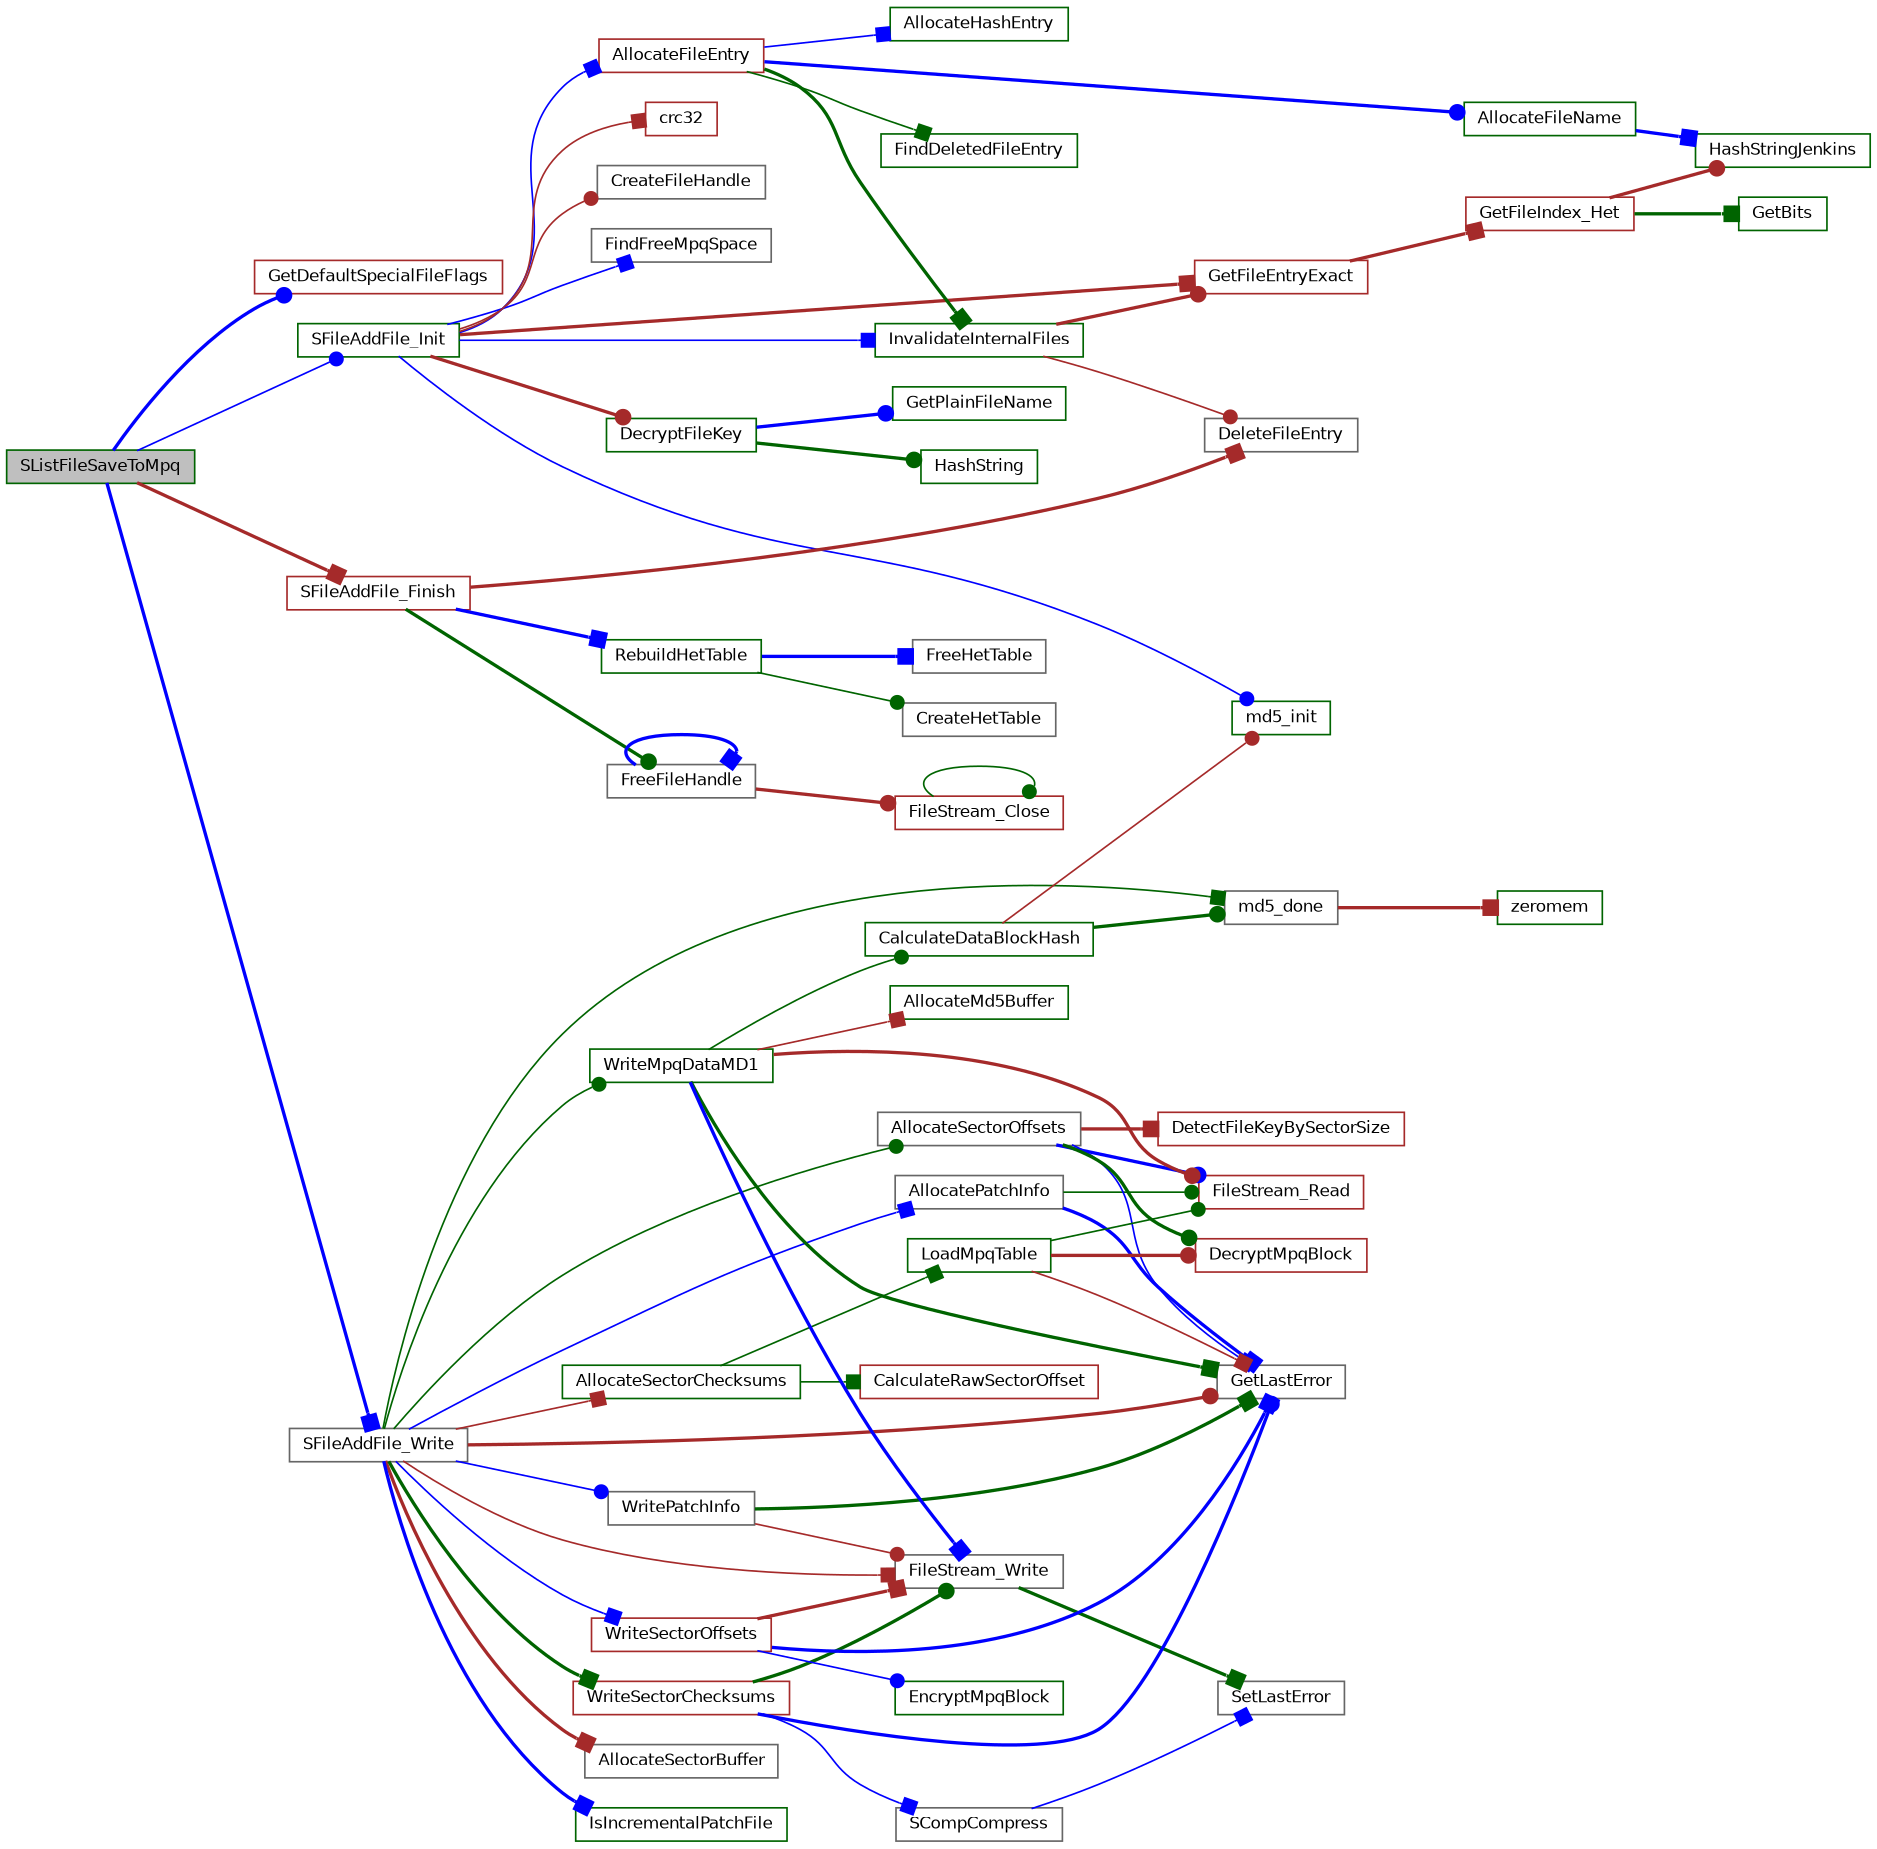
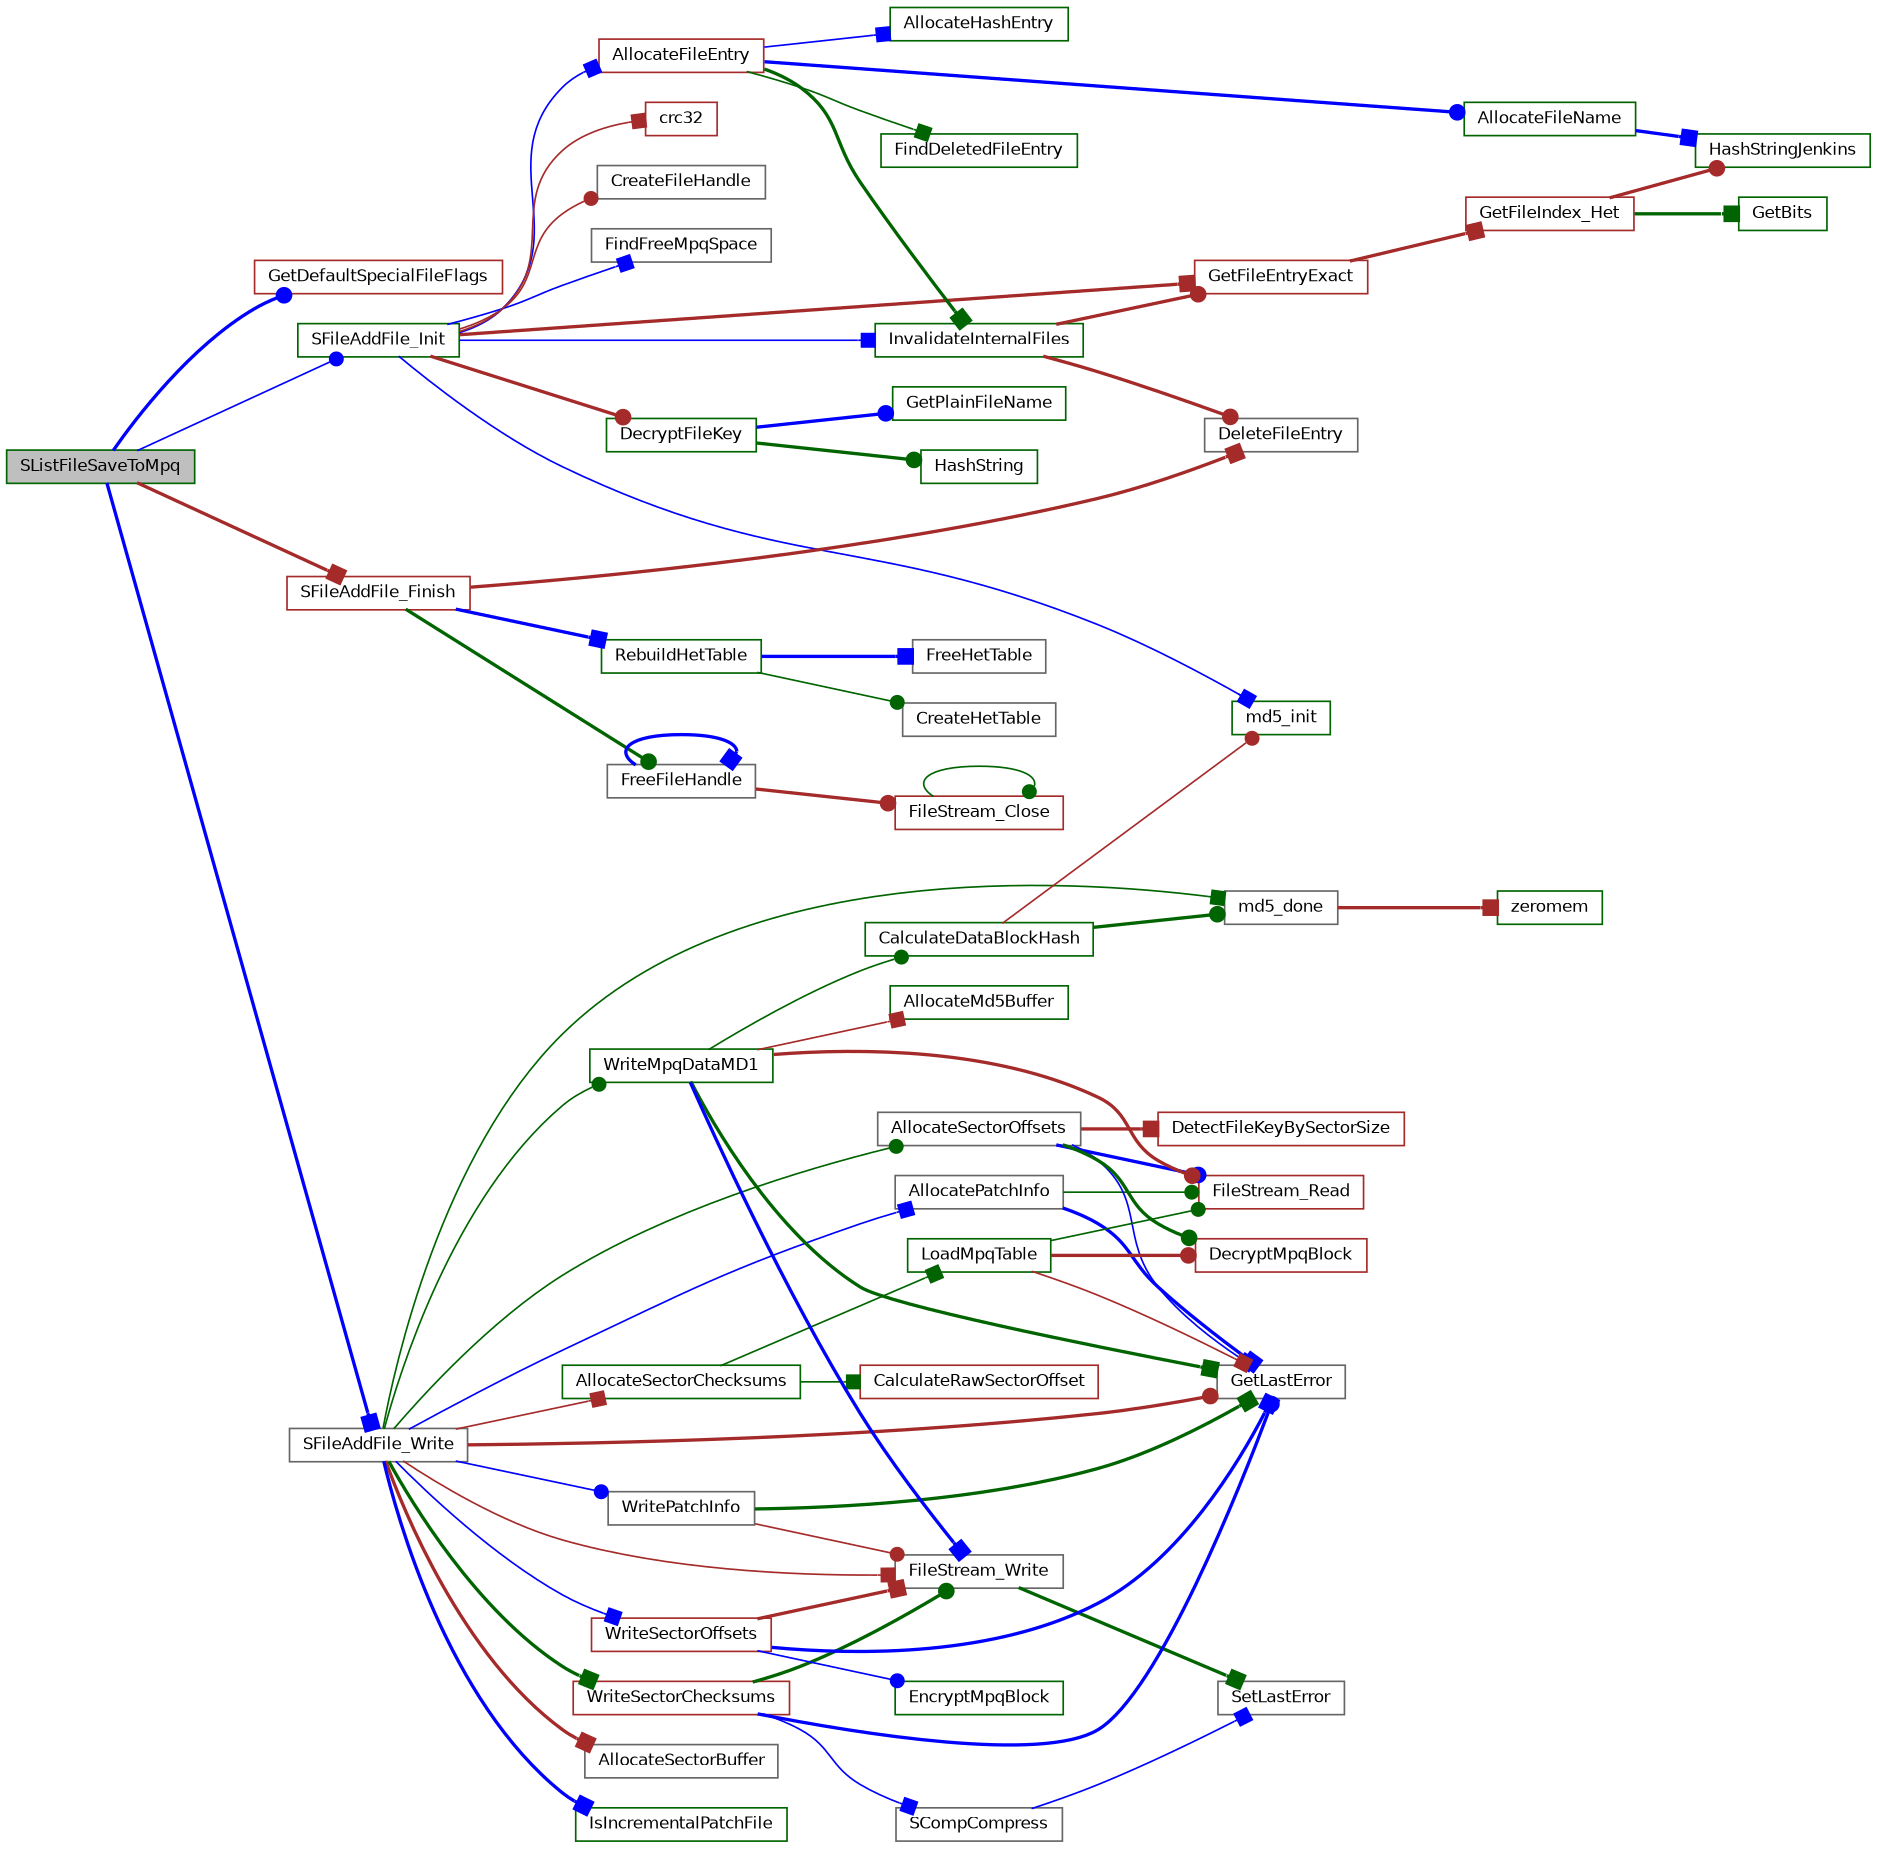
edge "InvalidateInternalFiles" -> "DeleteFileEntry": style solid -> bold
edge "SFileAddFile_Init" -> "md5_init": arrowhead dot -> box
